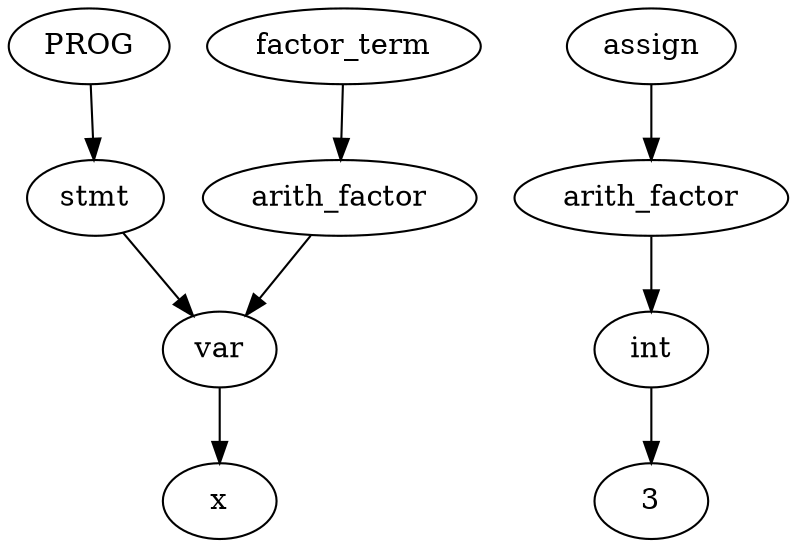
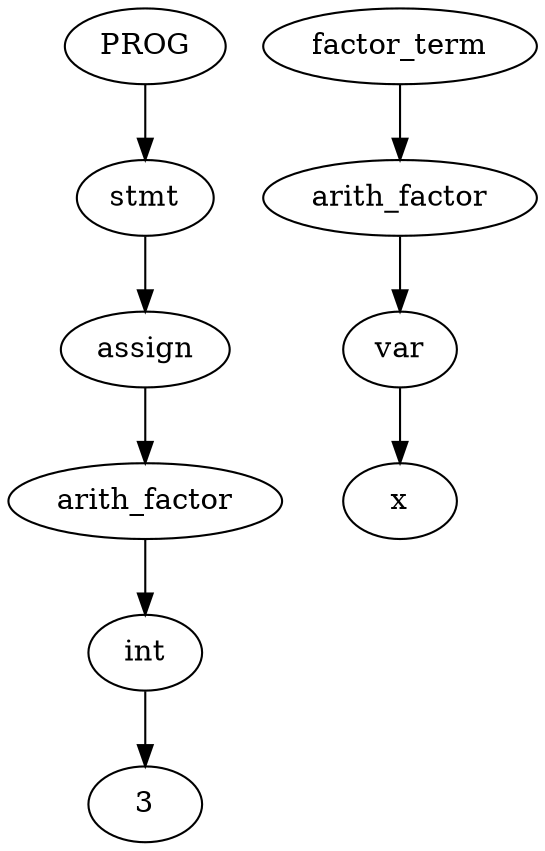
edge "stmt" -> "var": now "stmt" -> "assign"
